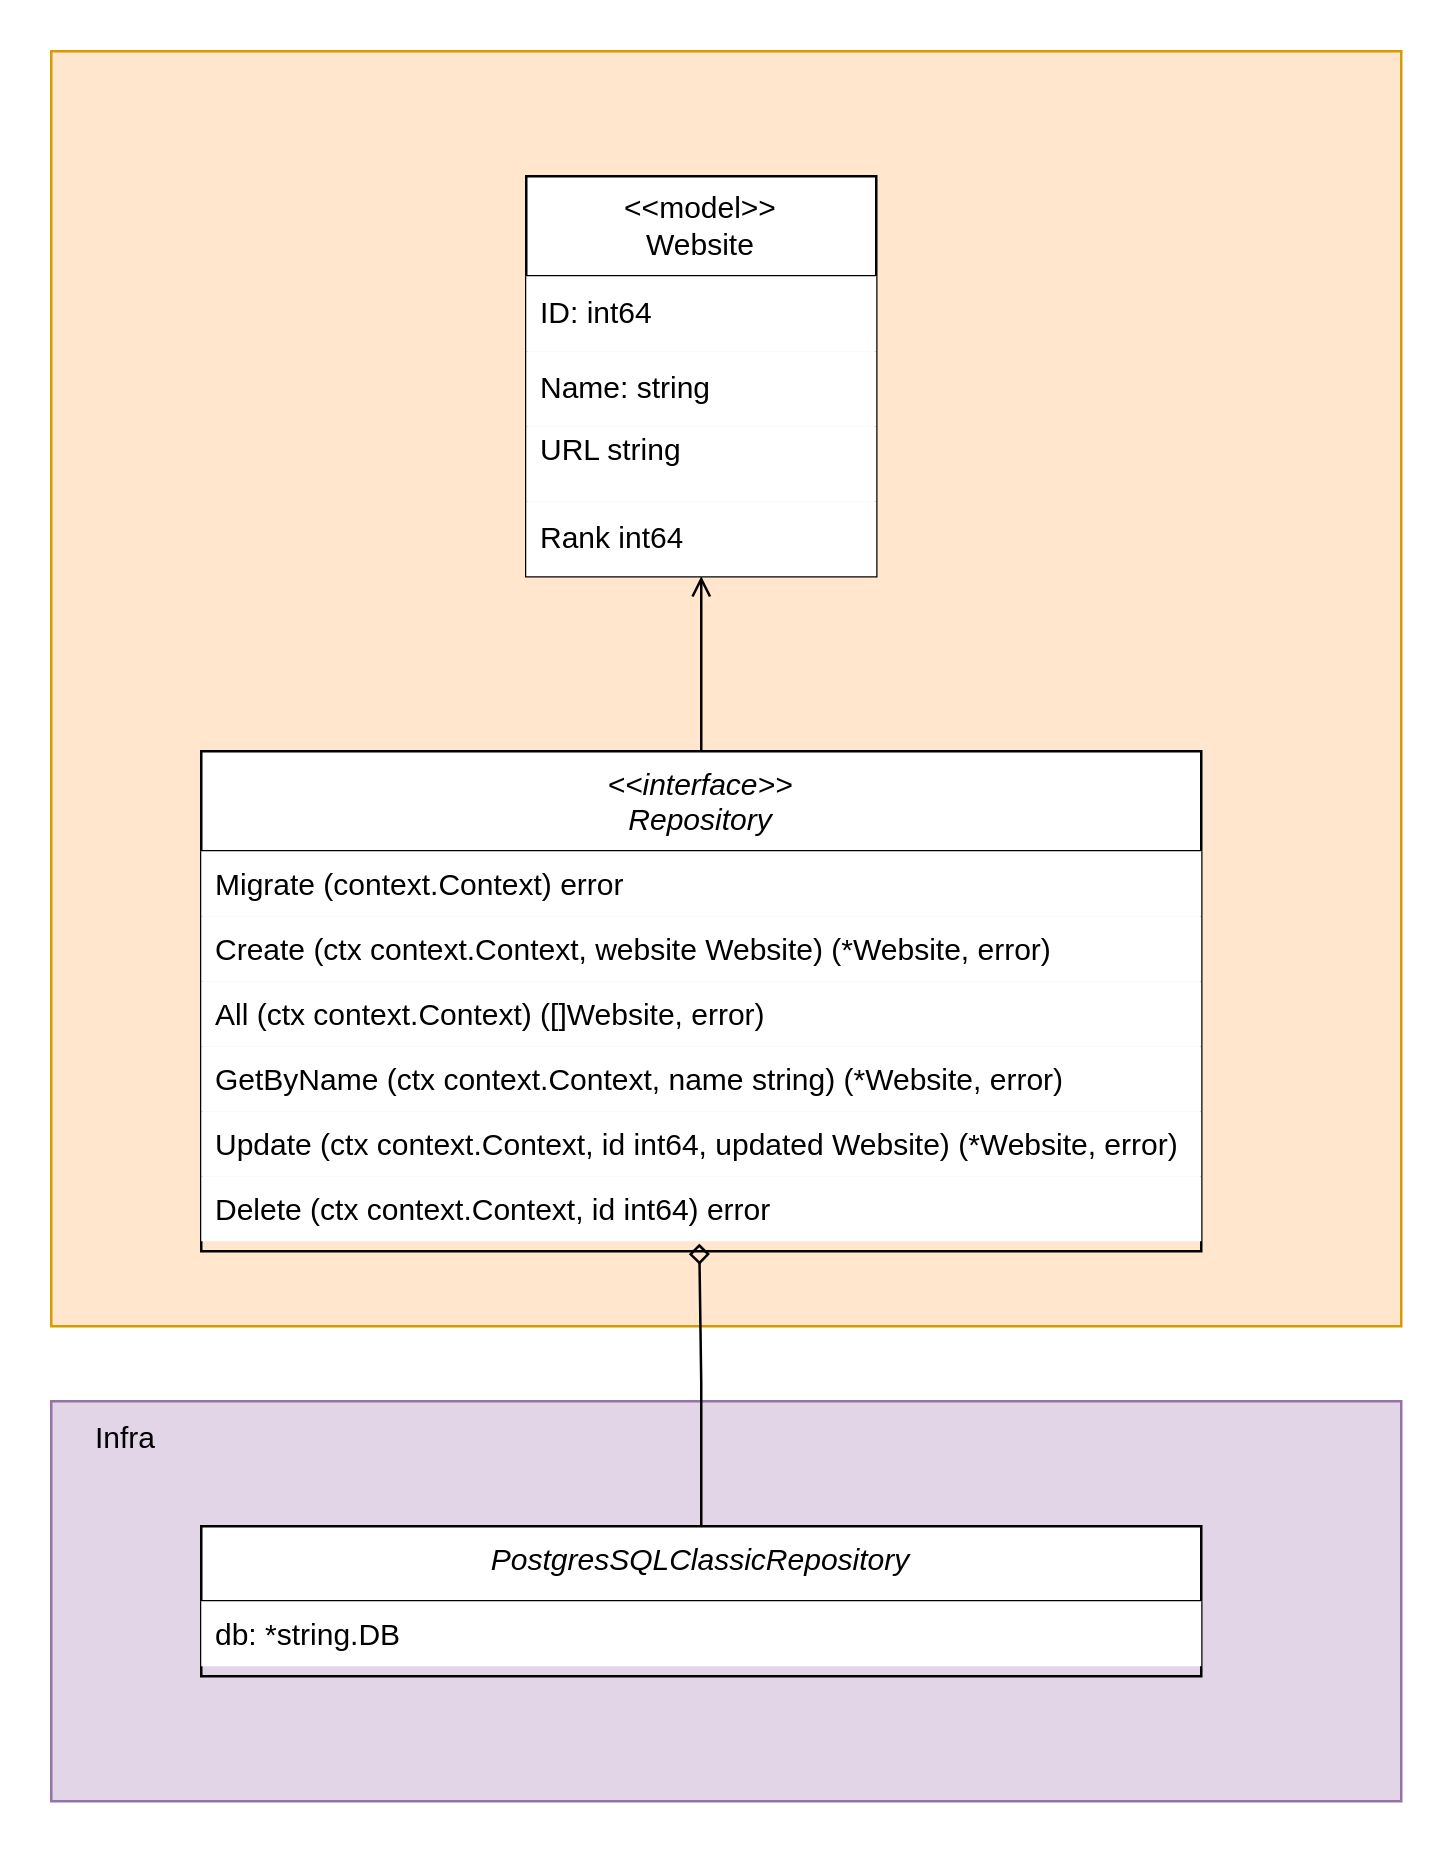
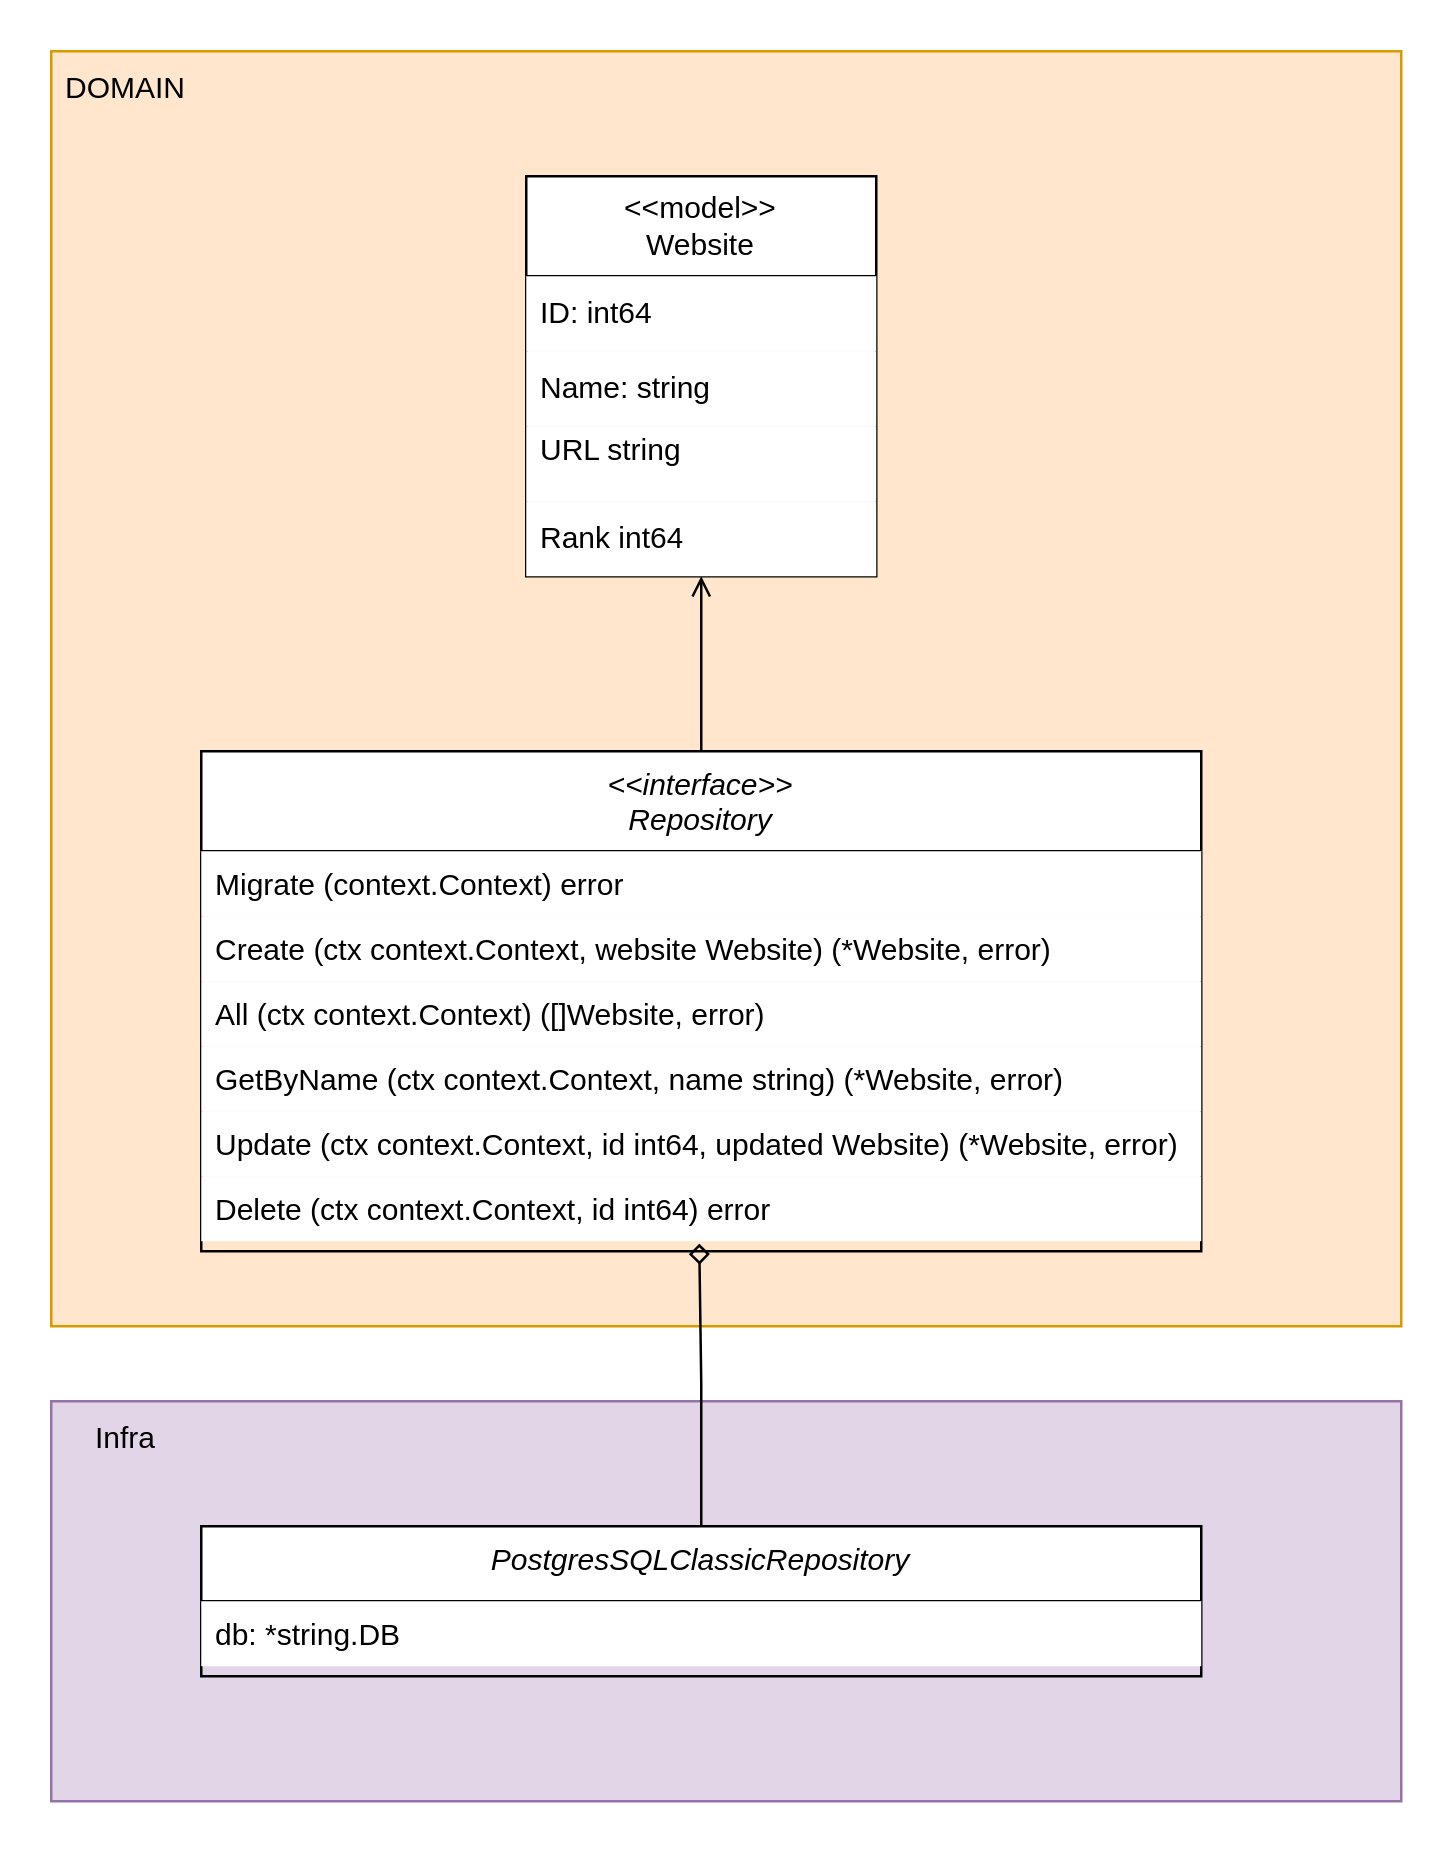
node "DOMAIN": added
